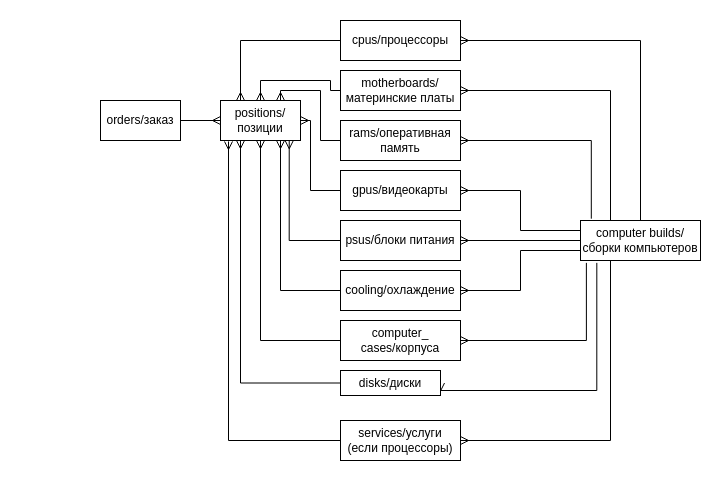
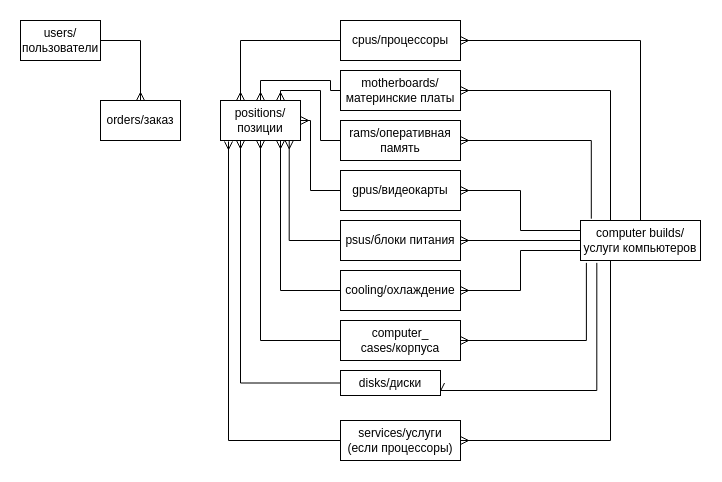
node "users/пользователи": added
edge "users/пользователи" -> "orders/заказ": added
edge "orders/заказ" -> "positions/позиции": removed
node "computer builds/сборки компьютеров": label "computer builds/сборки компьютеров" -> "computer builds/услуги компьютеров"
